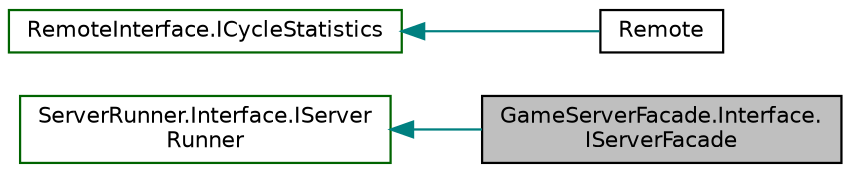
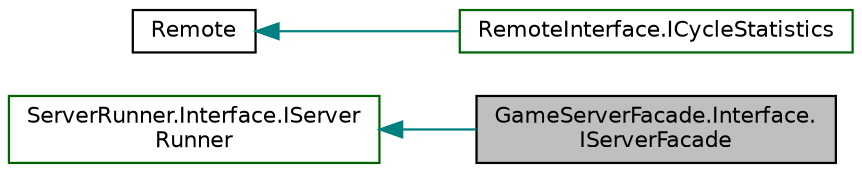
edge "Remote" -> "RemoteInterface.ICycleStatistics": reversed
